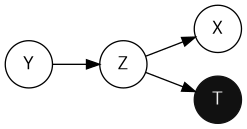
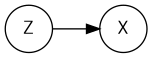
node "Y": removed
node "T": removed
